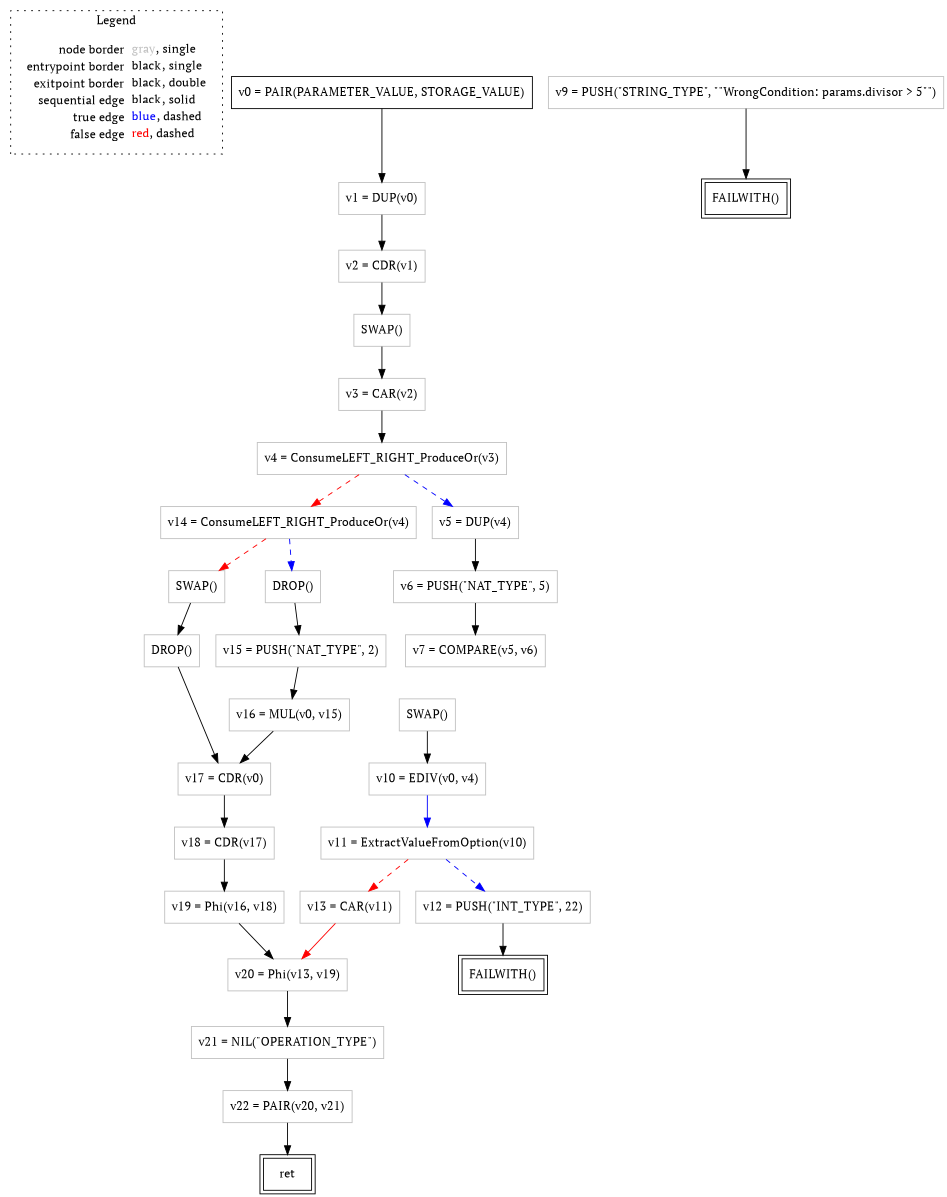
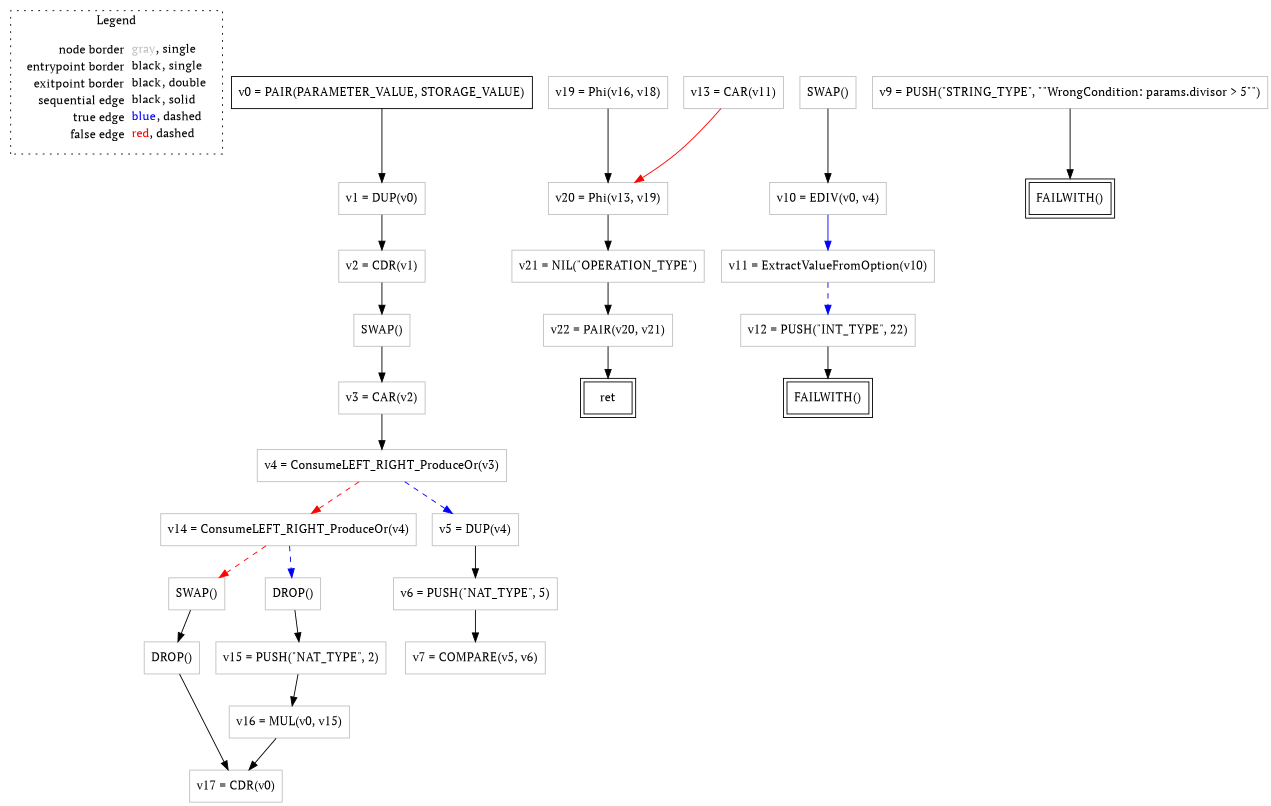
node "v18 = CDR(v17)": removed
edge "v11 = ExtractValueFromOption(v10)" -> "v13 = CAR(v11)": removed
